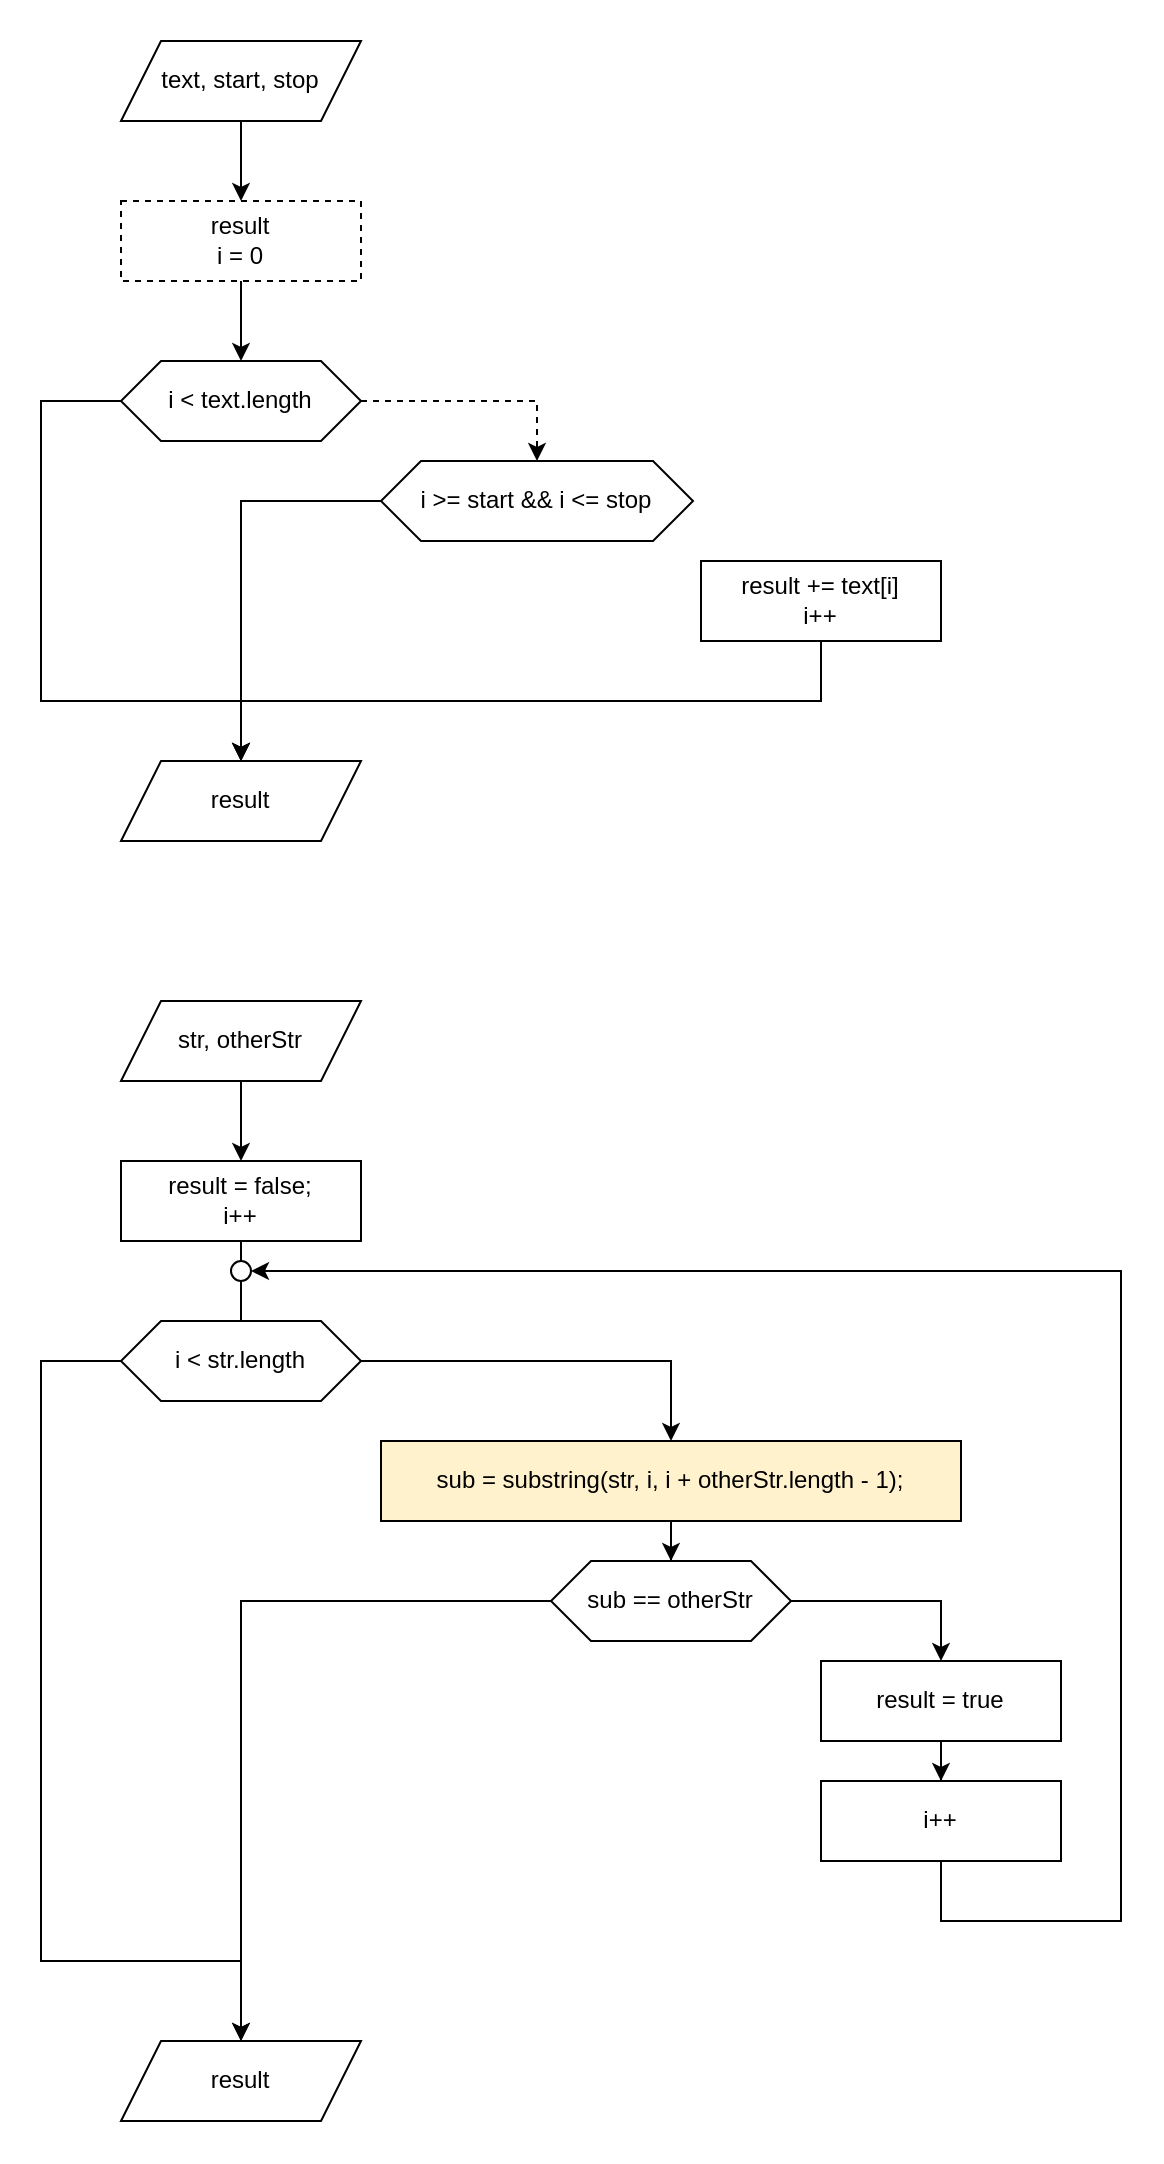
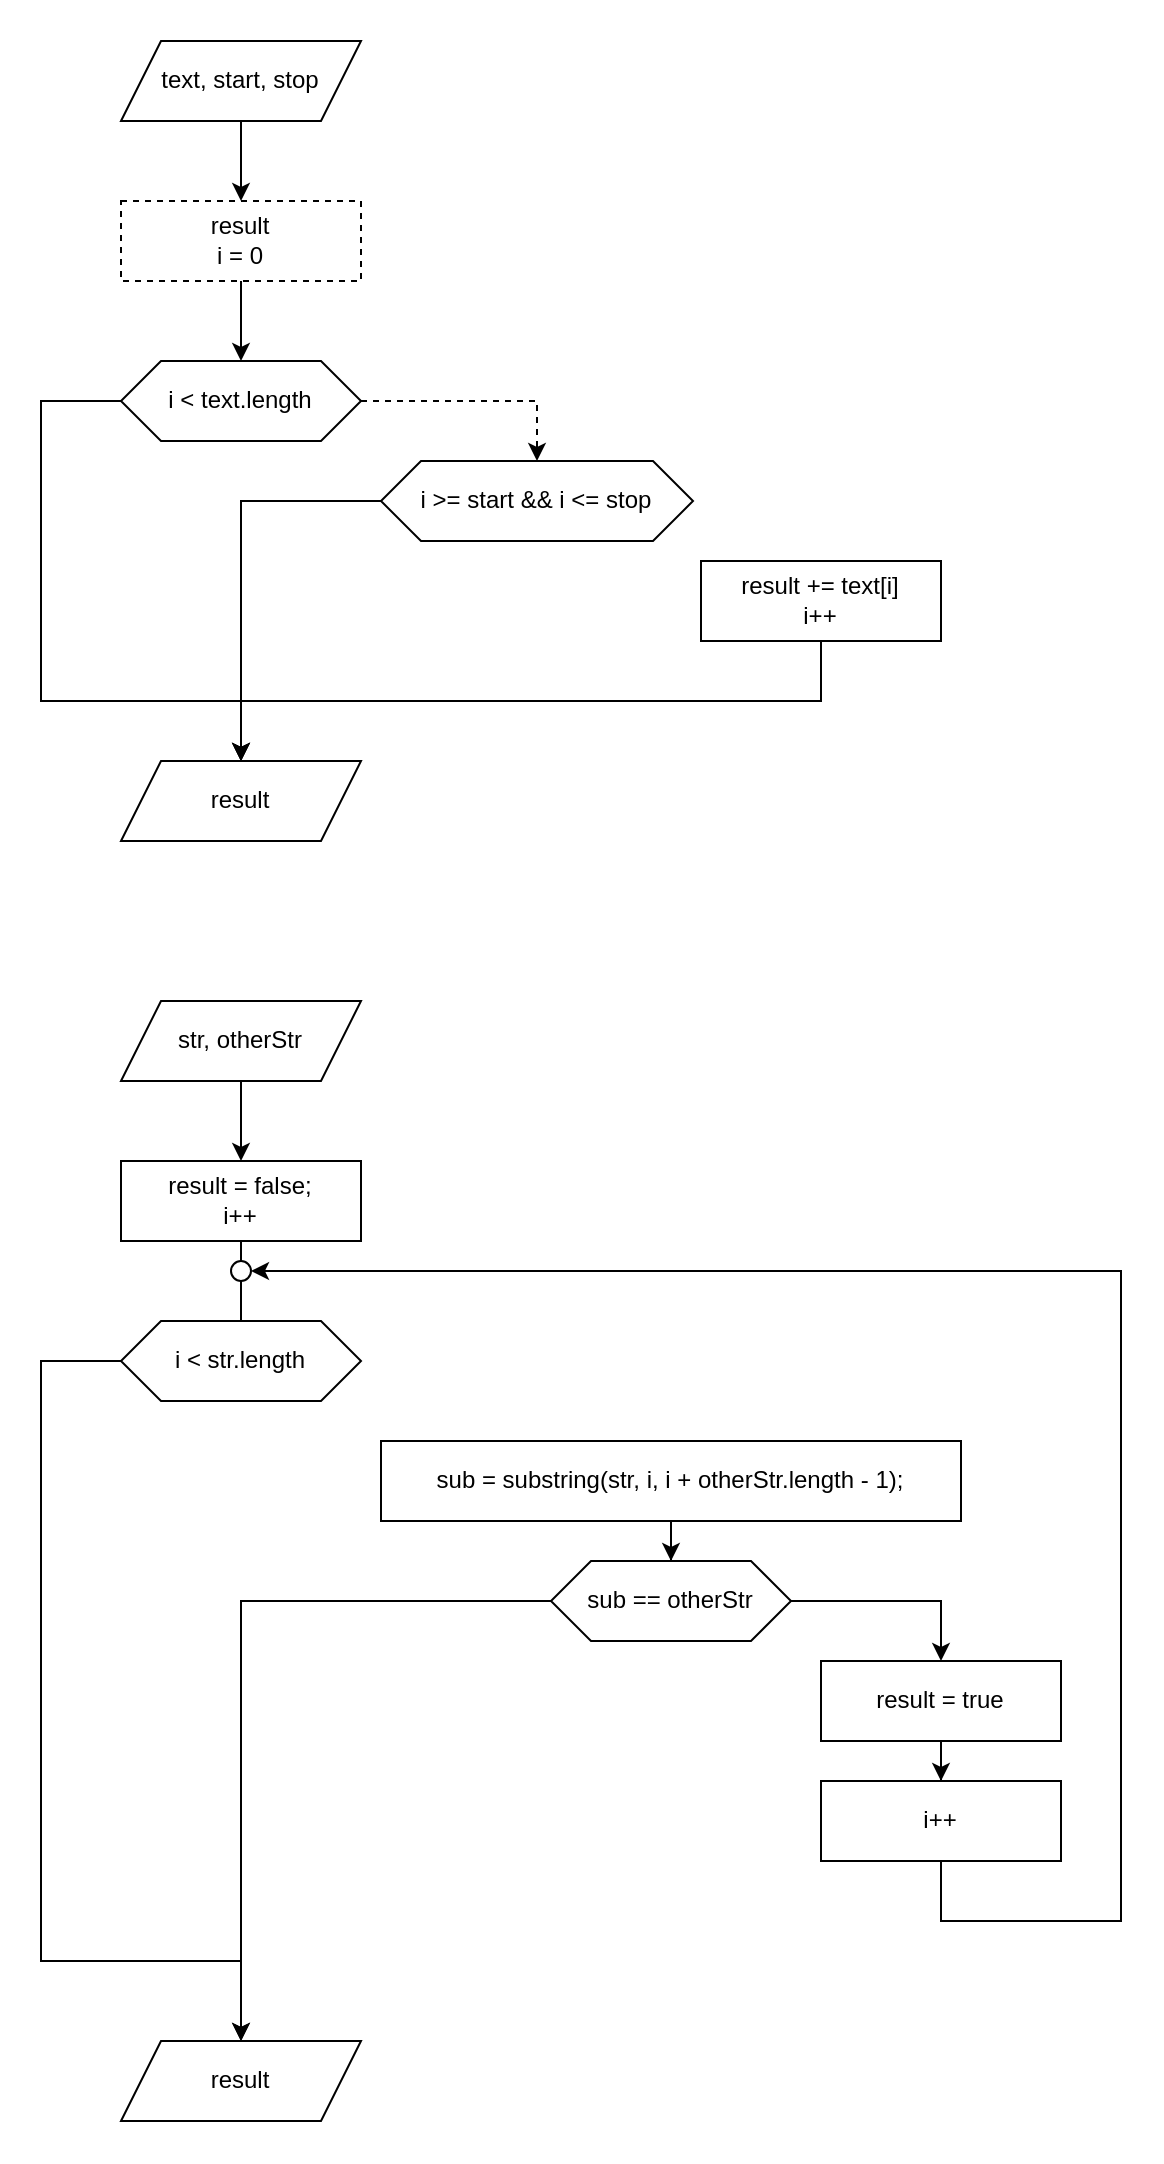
edge "i < str.length" -> "sub = substring(str, i, i + otherStr.length - 1);": removed
node "sub = substring(str, i, i + otherStr.length - 1);": fillcolor #fff2cc -> #ffffff
